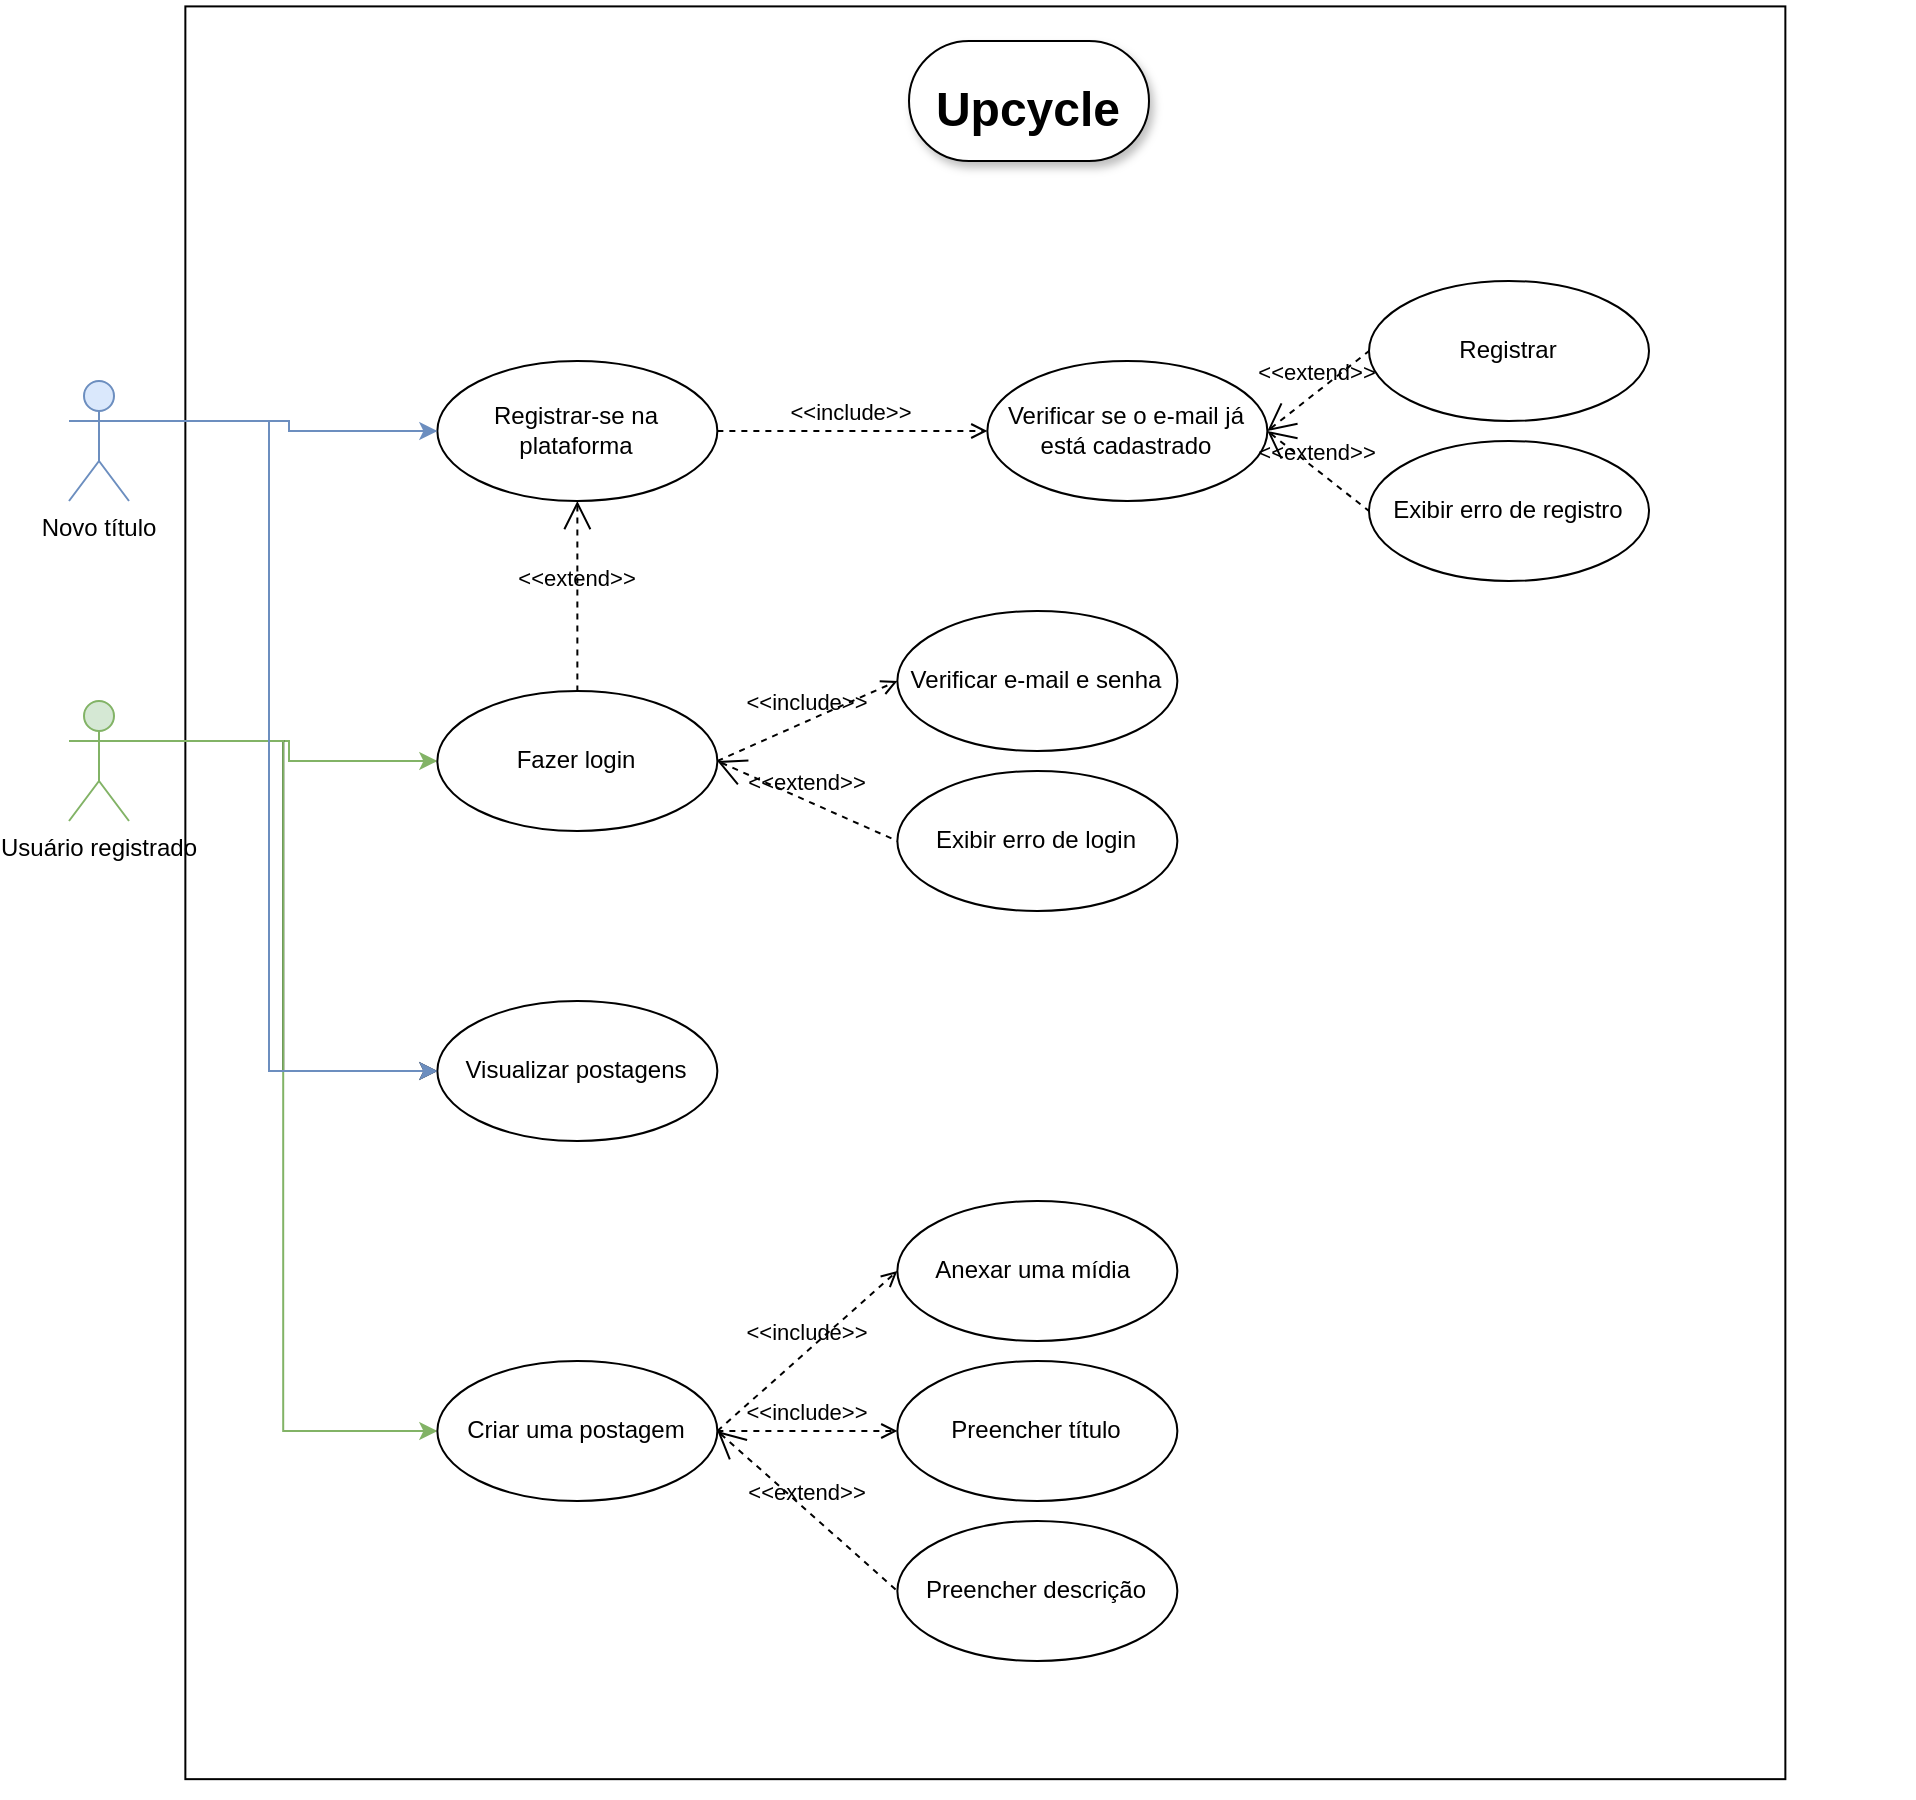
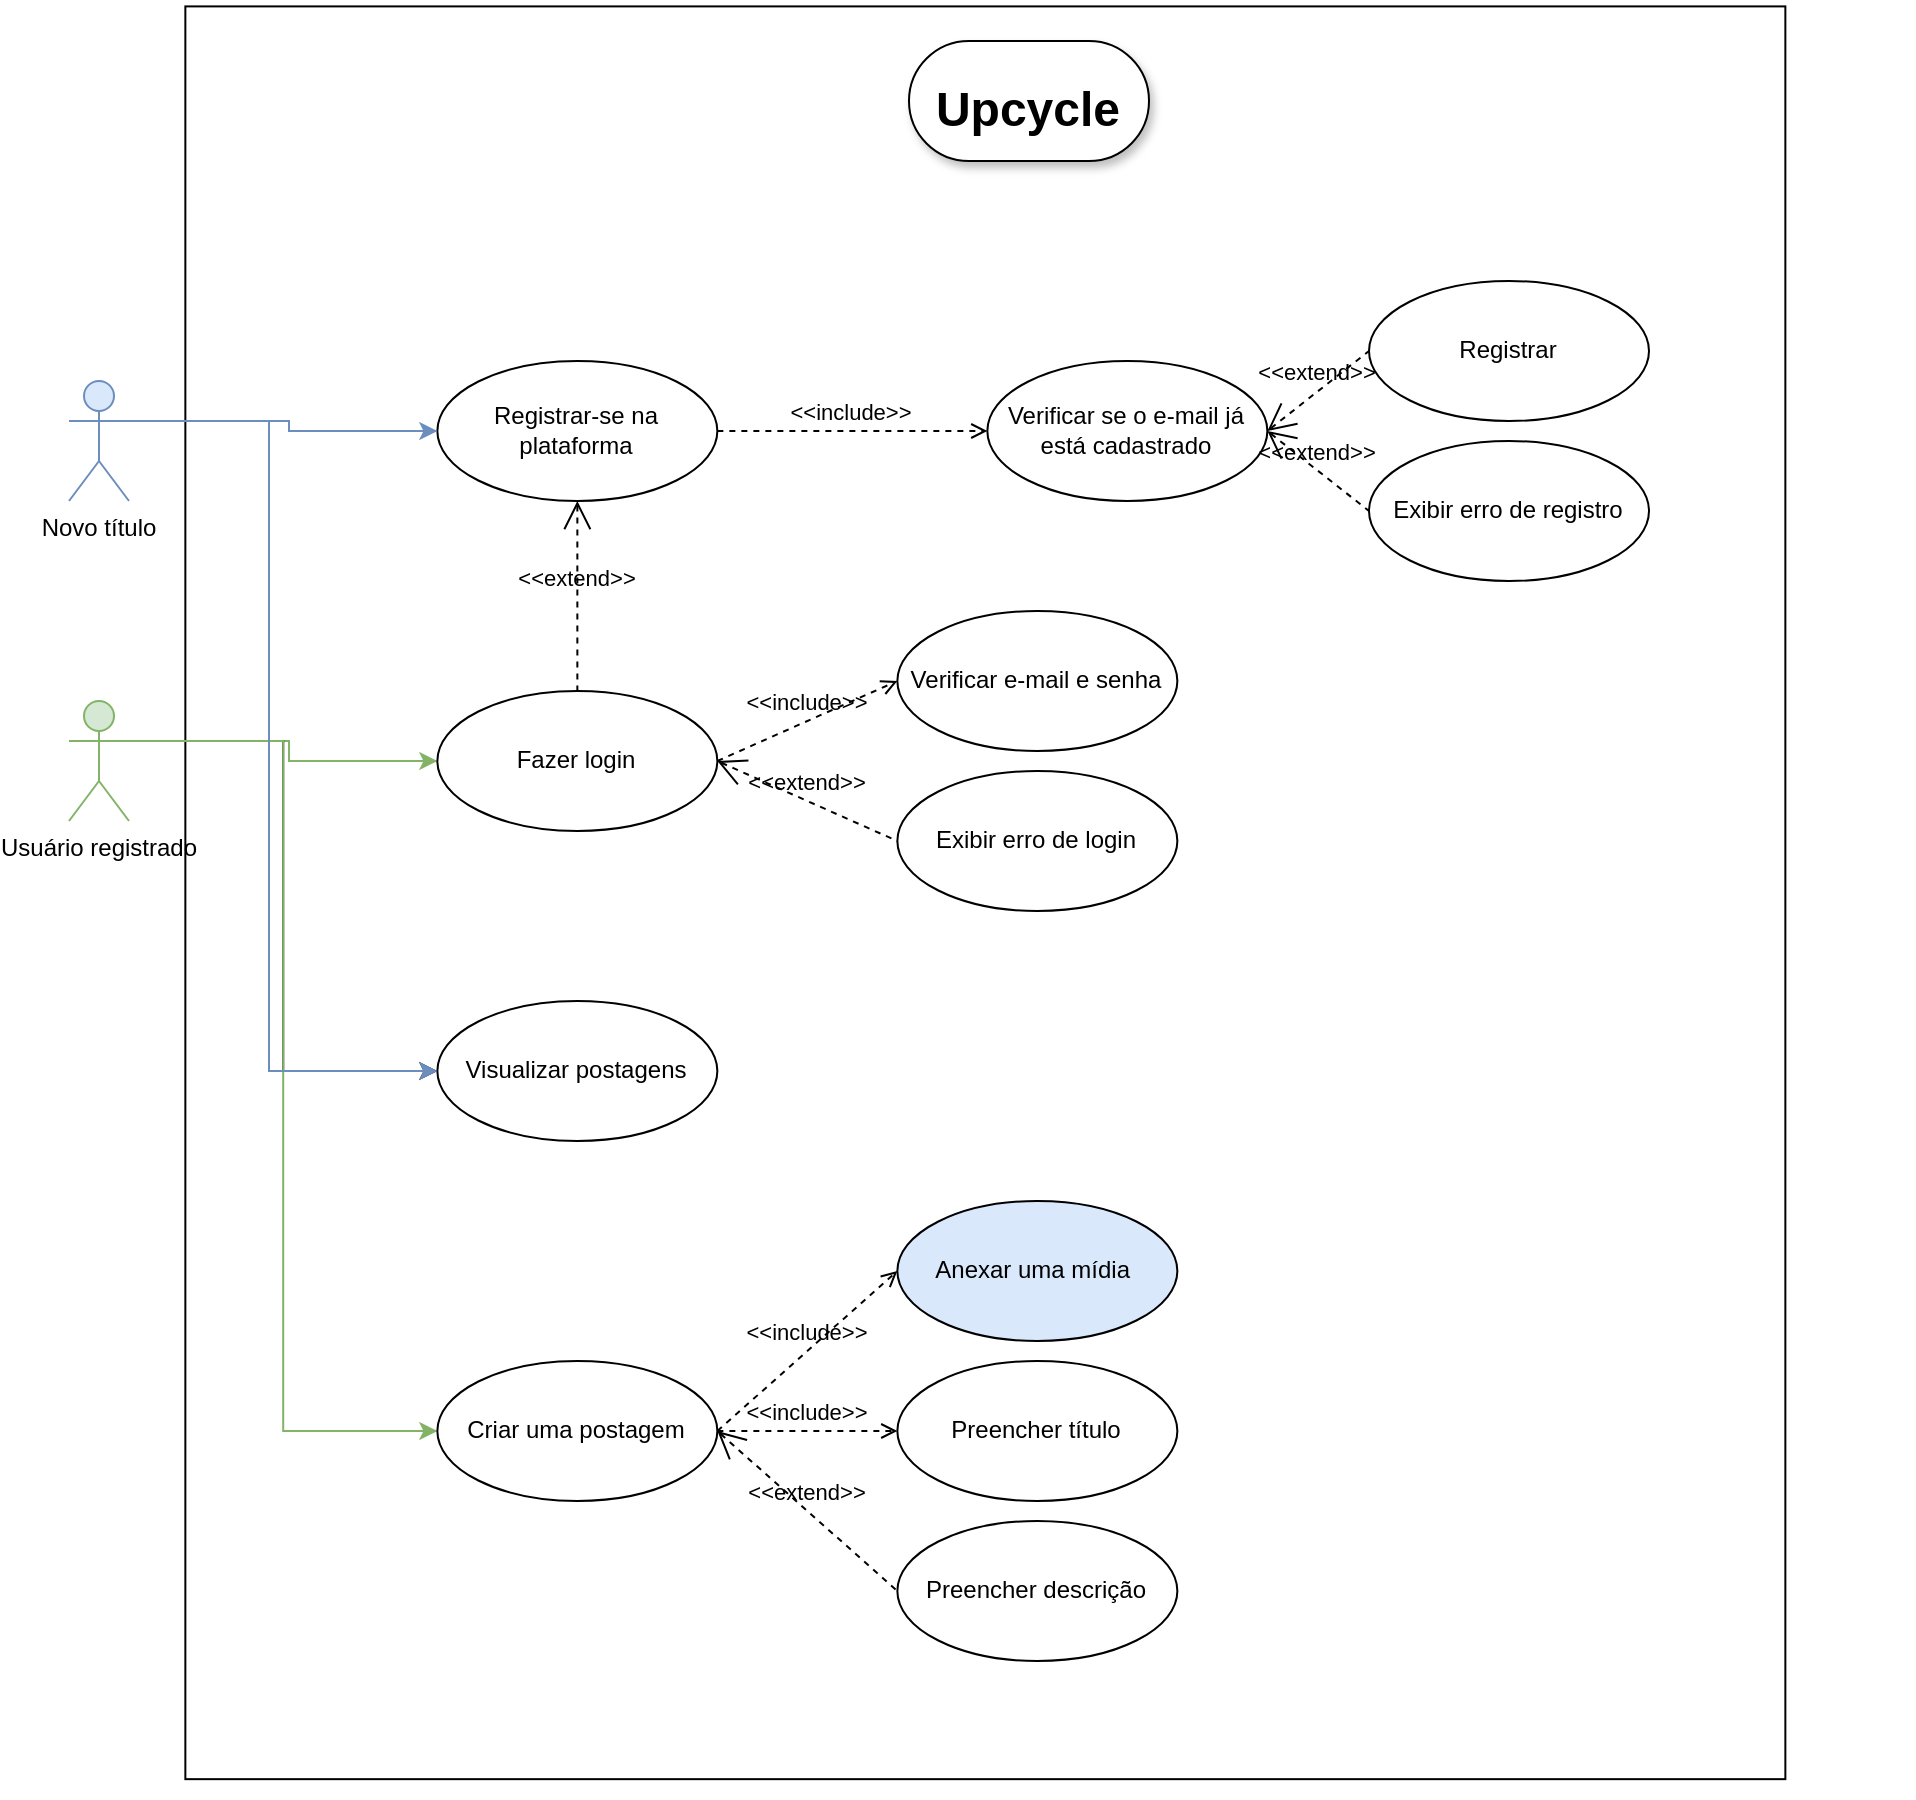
node "Anexar uma mídia": fillcolor #ffffff -> #dae8fc
